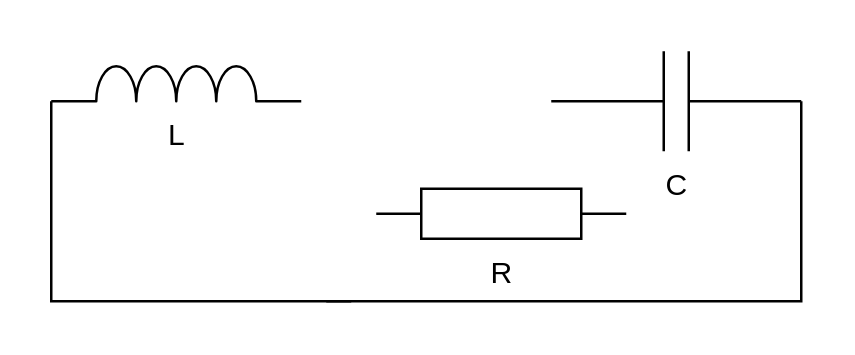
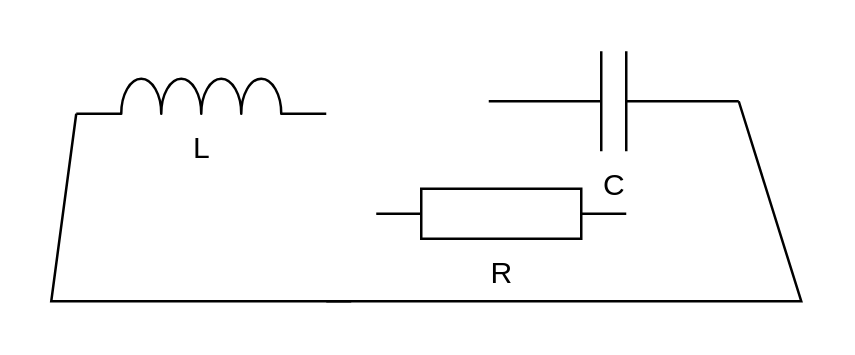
node "L": moved (176, 84) -> (201, 96)
node "C": moved (676, 101) -> (614, 101)
